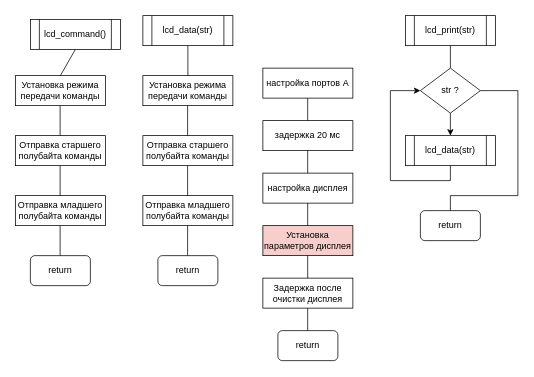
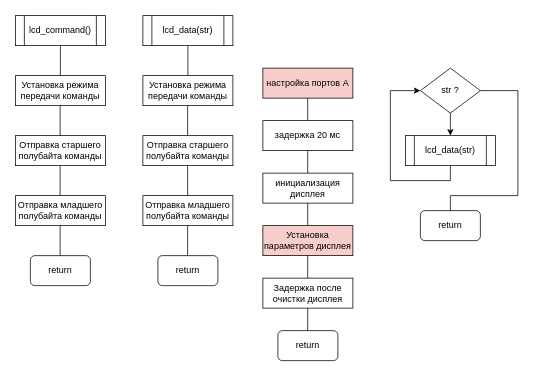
node "lcd_print(str)": removed
node "lcd_command()": moved (75, 34) -> (60, 30)
edge "lcd_print(str)" -- "str ?": removed
node "настройка портов А": fillcolor #ffffff -> #f8cecc
node "настройка дисплея": label "настройка дисплея" -> "инициализация дисплея"
